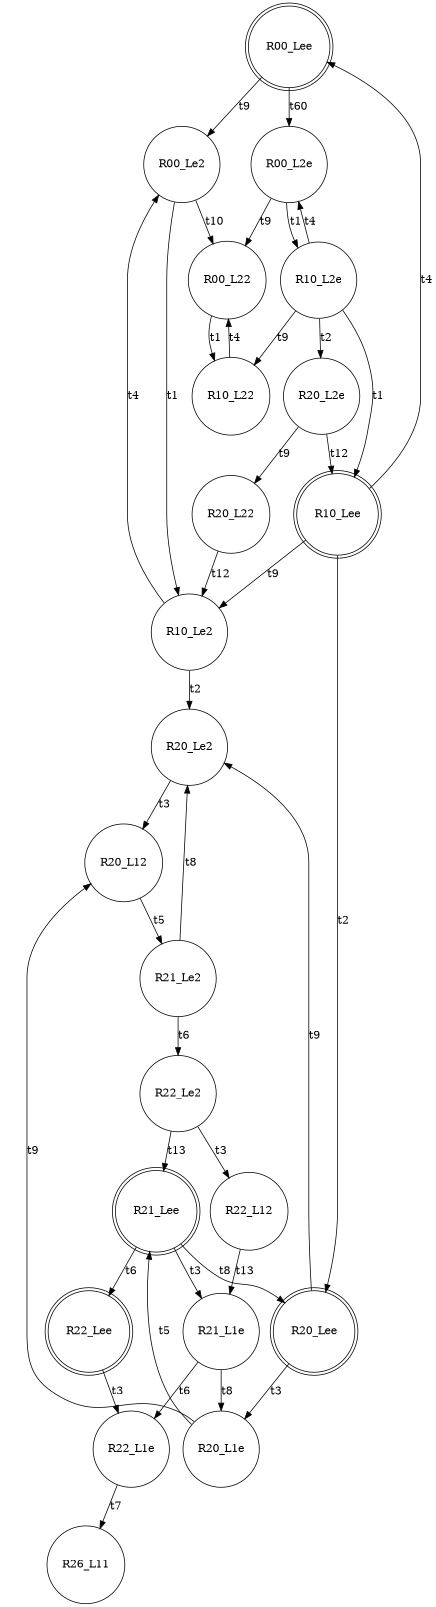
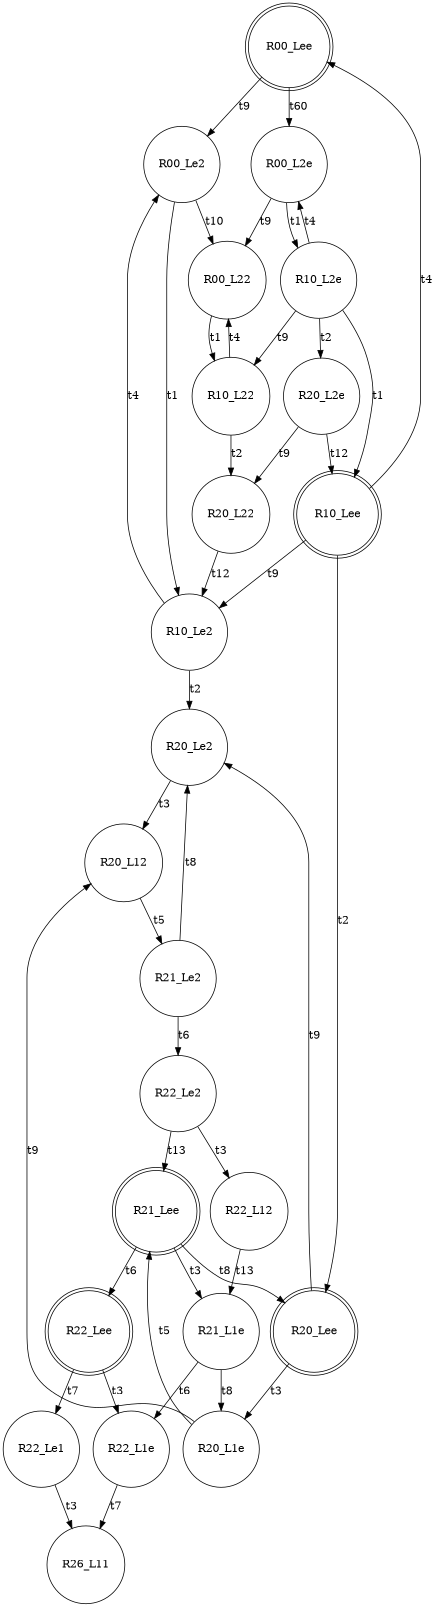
edge "R10_L22" -> "R20_L22": added, label "t2"
node "R22_Le1": added
